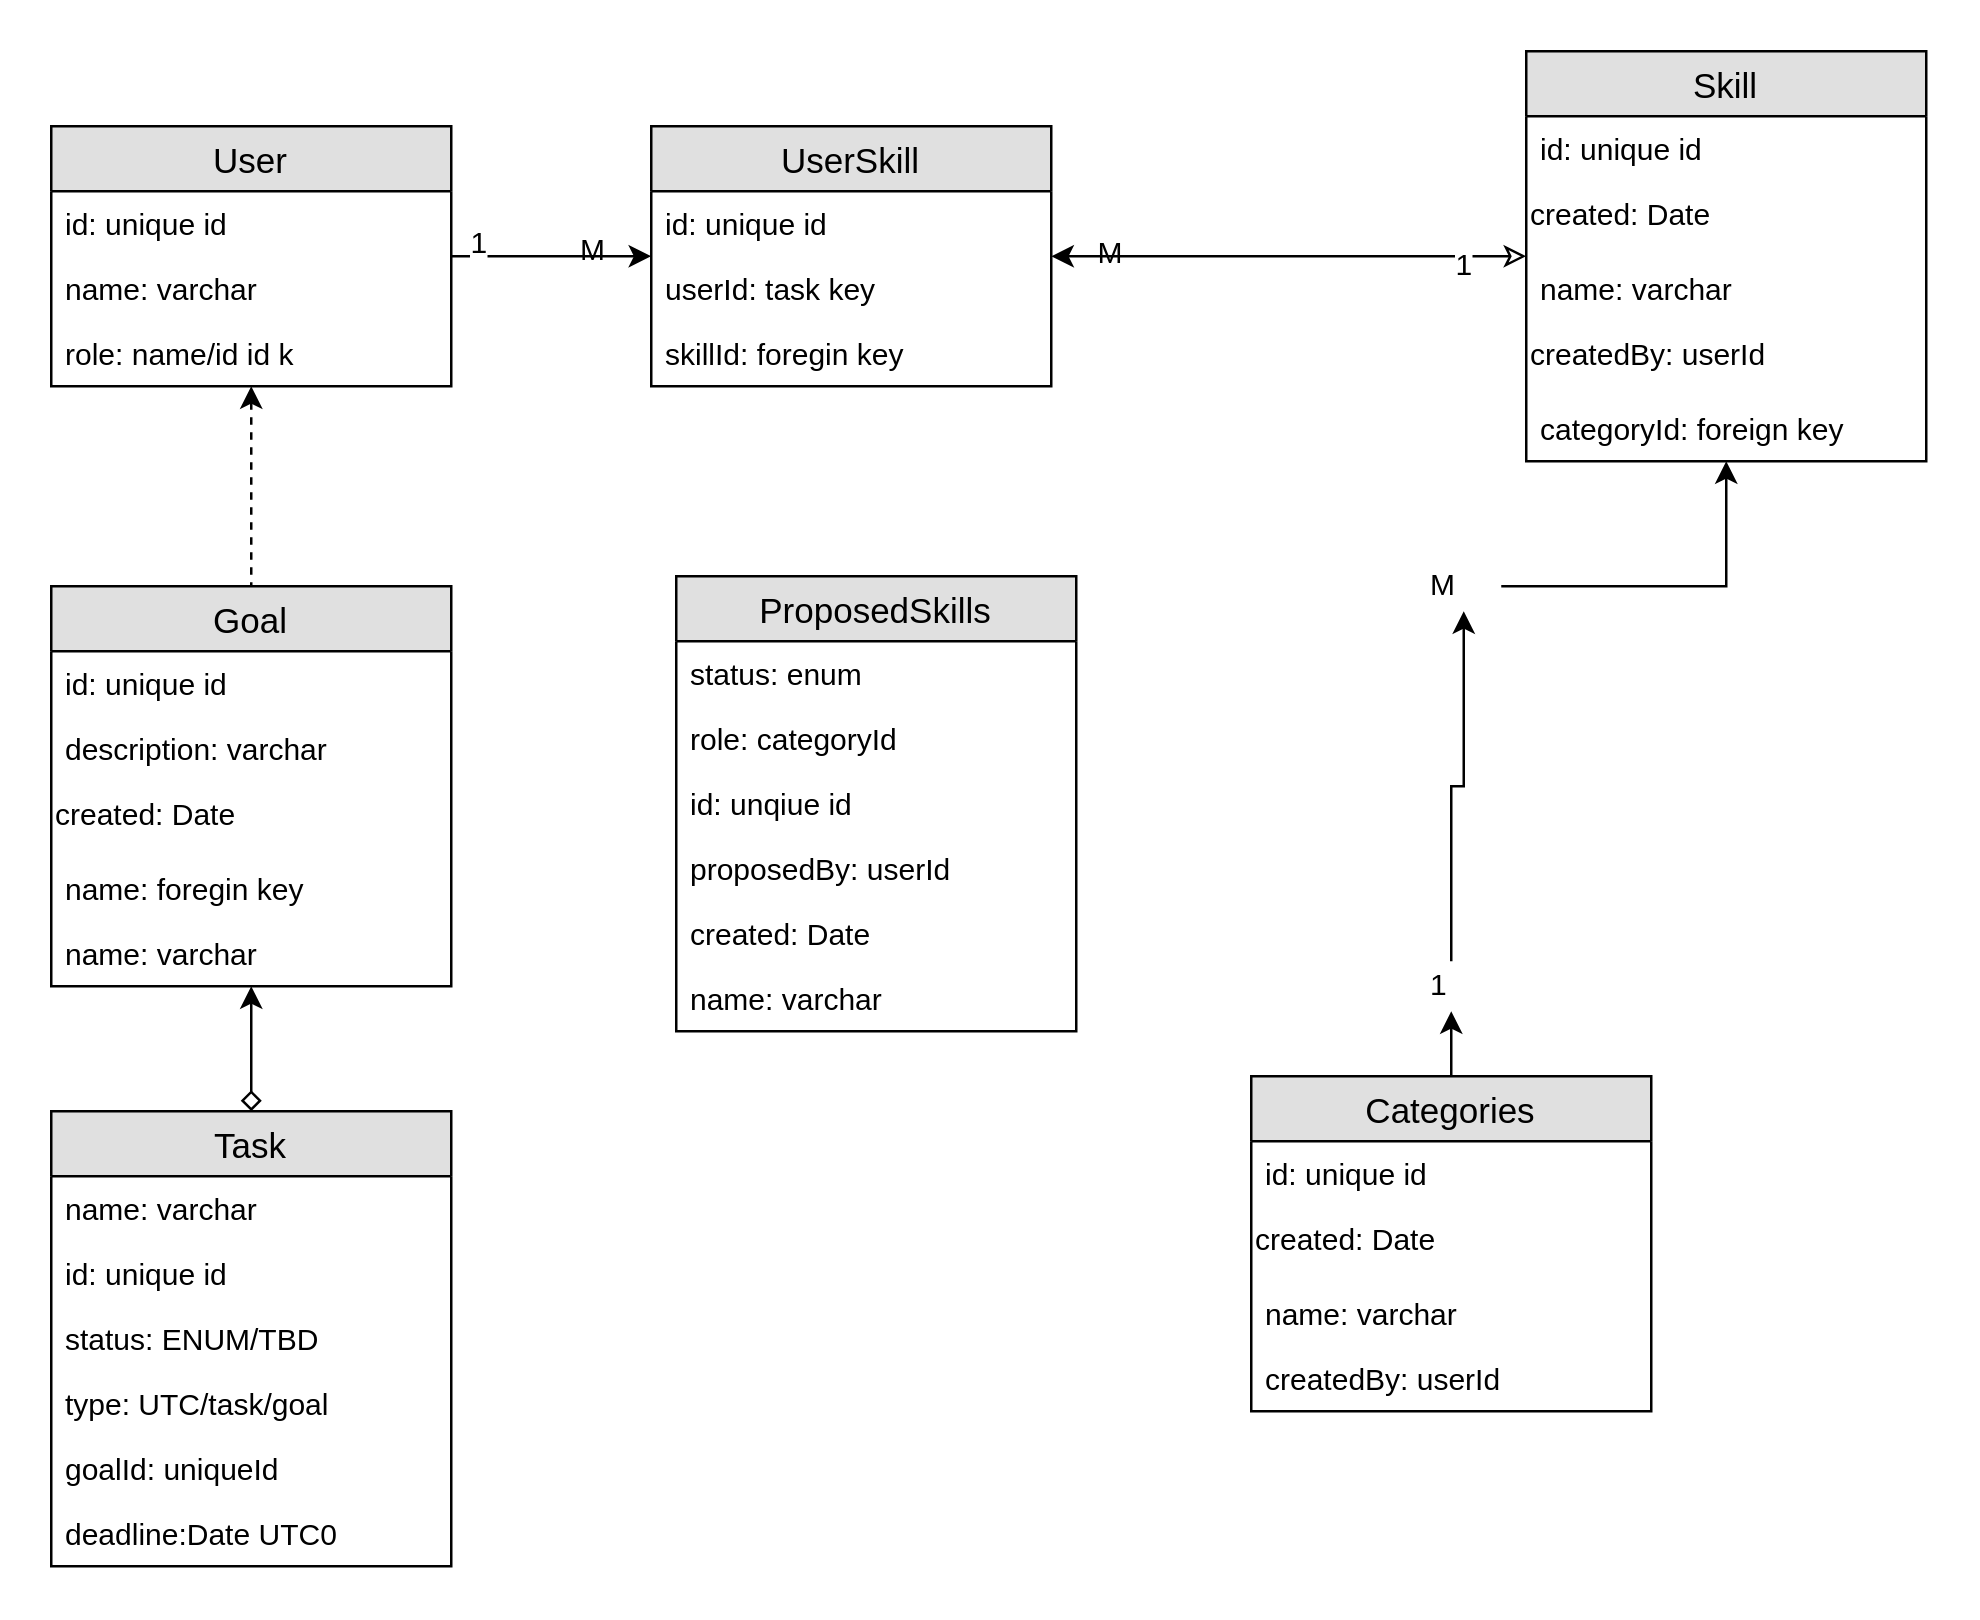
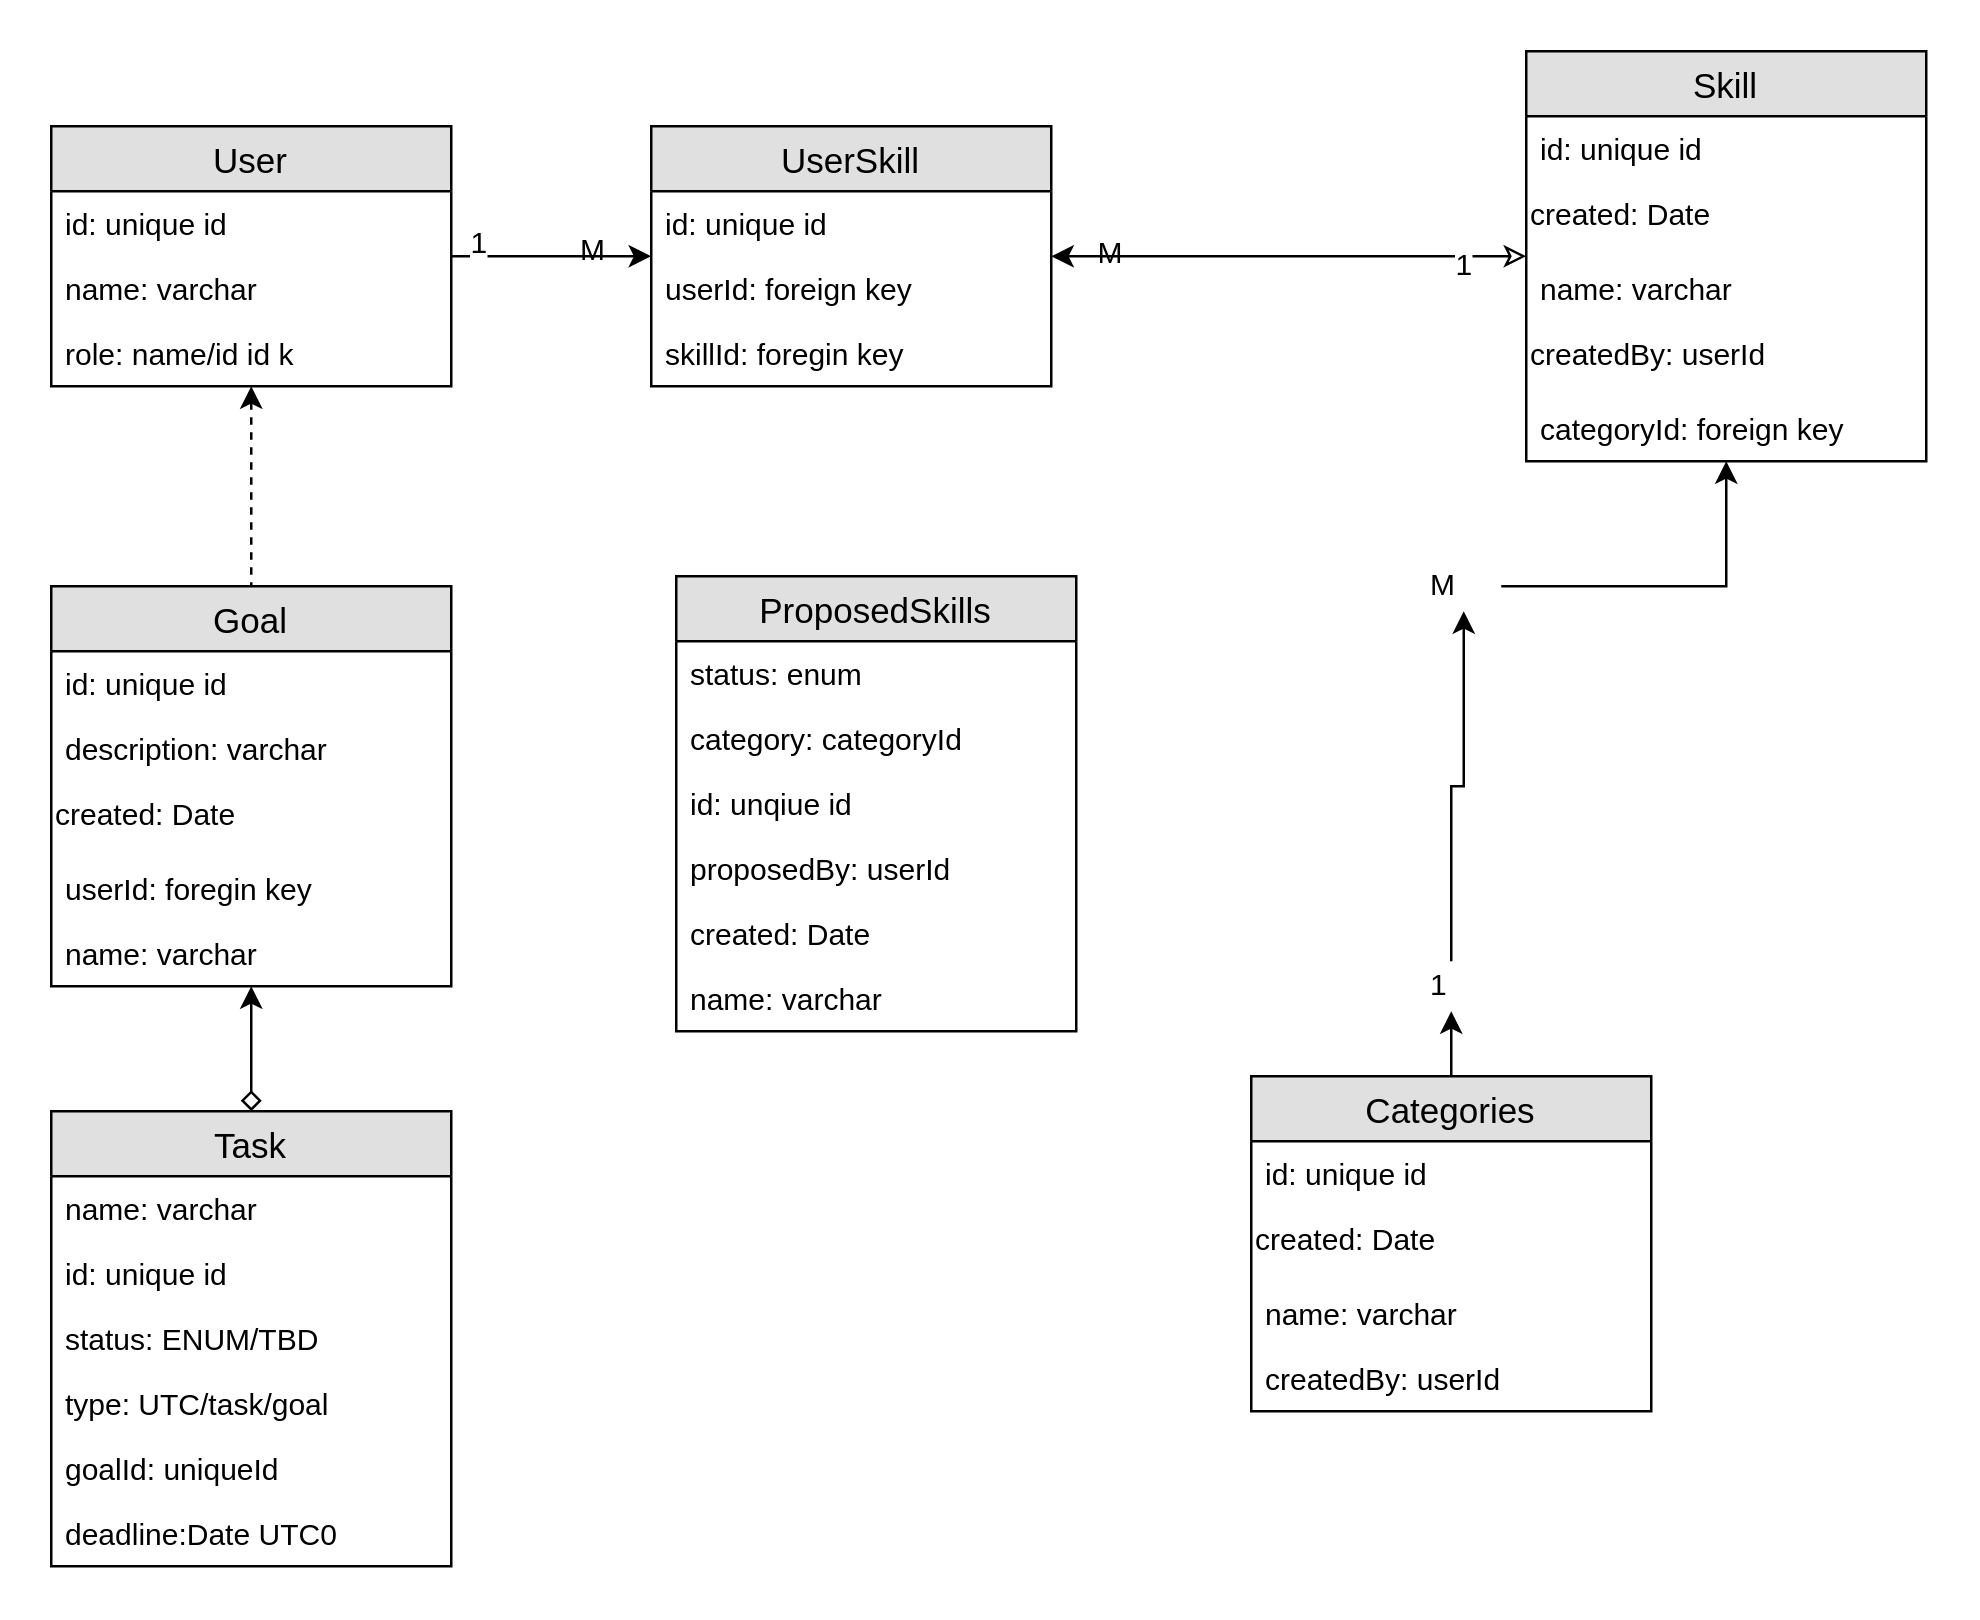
node "userId: task key": label "userId: task key" -> "userId: foreign key"
node "role: categoryId": label "role: categoryId" -> "category: categoryId"
node "name: foregin key": label "name: foregin key" -> "userId: foregin key"
